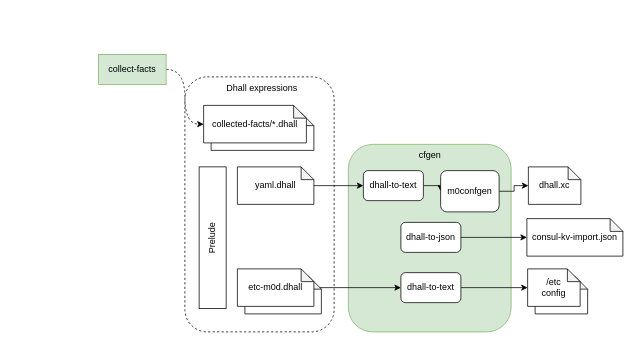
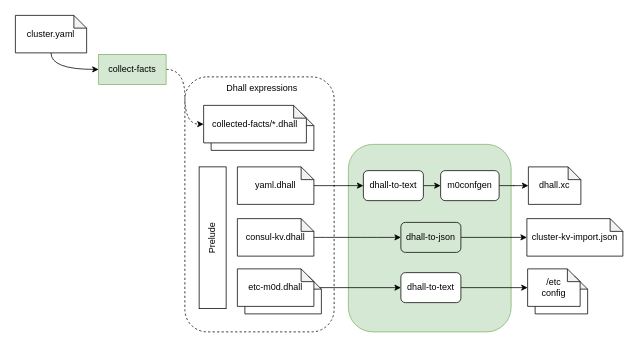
node "cluster.yaml": added
edge "cluster.yaml" -> "collect-facts": added
node "cfgen": removed
node "m0confgen": size 59x41 -> 59x30
node "consul-kv.dhall": added
edge "consul-kv.dhall" -> "dhall-to-json": added
node "dhall-to-json": fillcolor #ffffff -> #d5e8d4
node "consul-kv-import.json": label "consul-kv-import.json" -> "cluster-kv-import.json"
